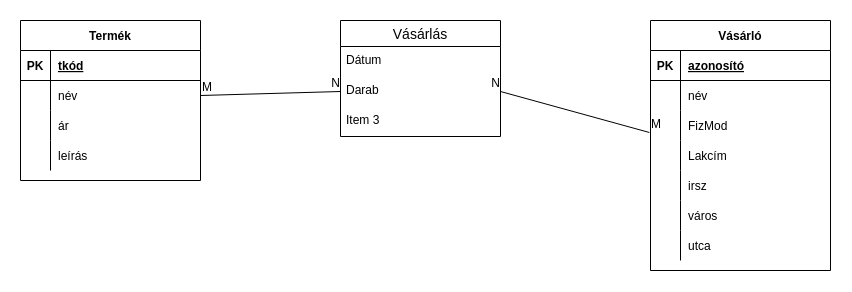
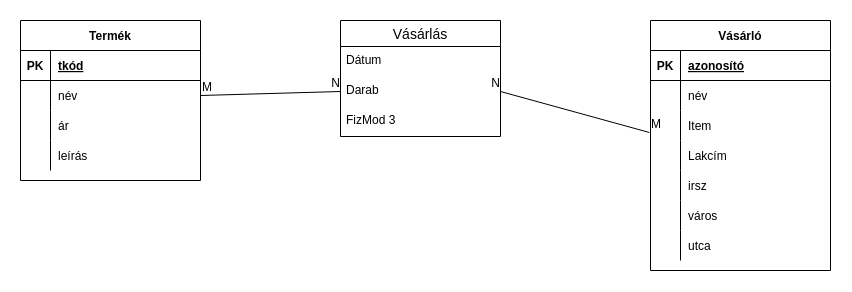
node "Item 3": label "Item 3" -> "FizMod 3"
node "FizMod": label "FizMod" -> "Item"
